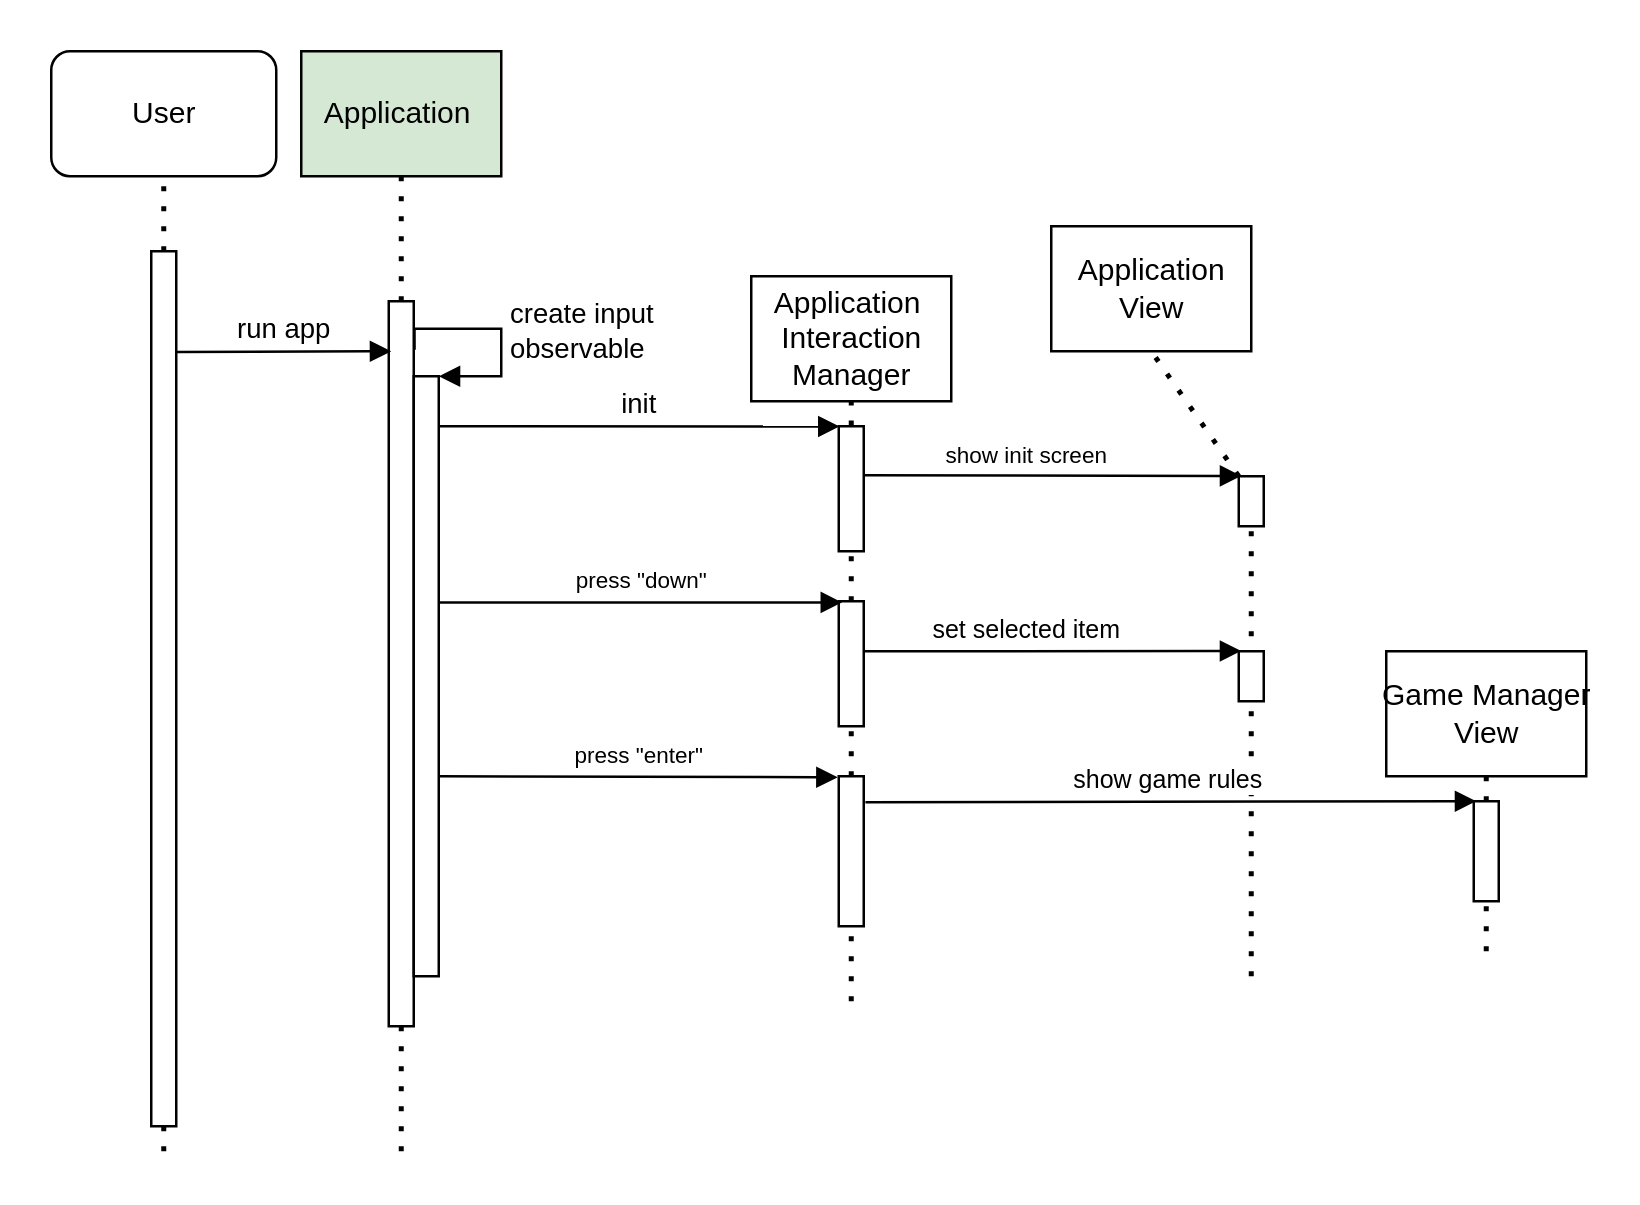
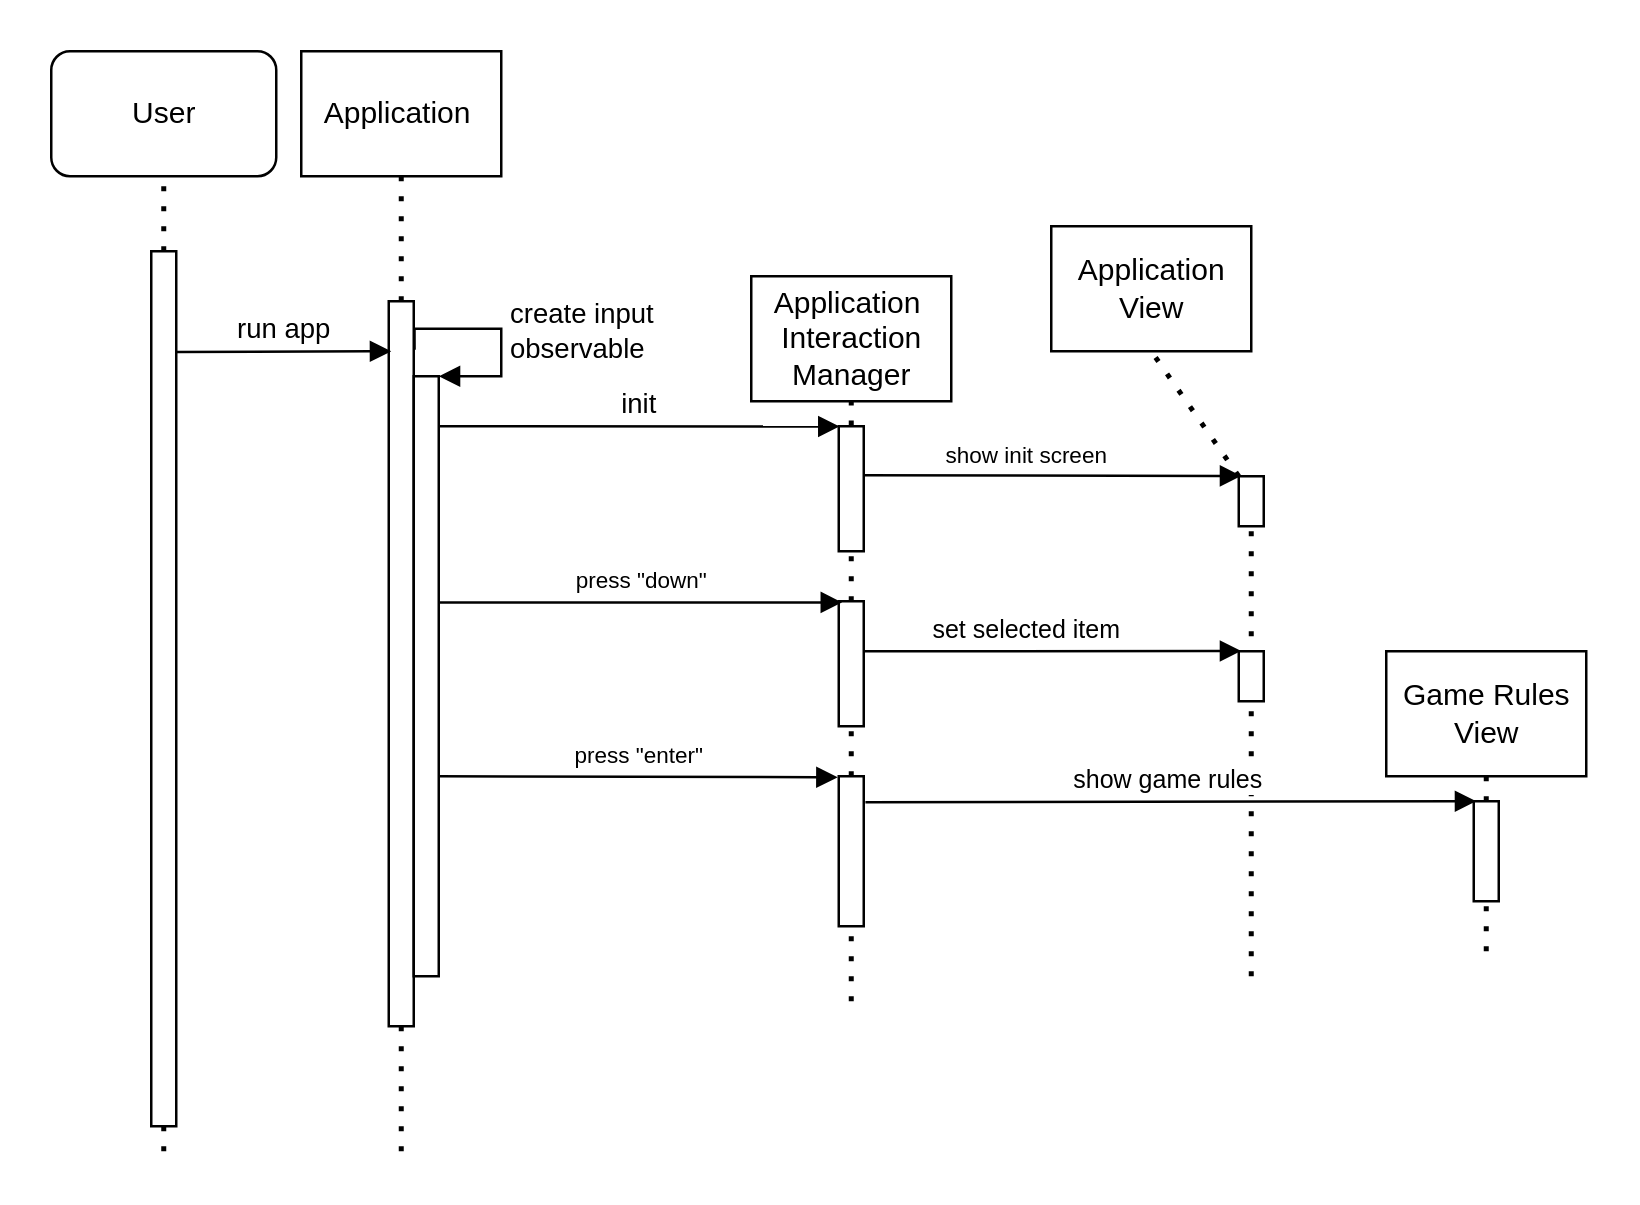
node "Application": fillcolor #d5e8d4 -> #ffffff
node "Game Manager View": label "Game Manager View" -> "Game Rules View"
